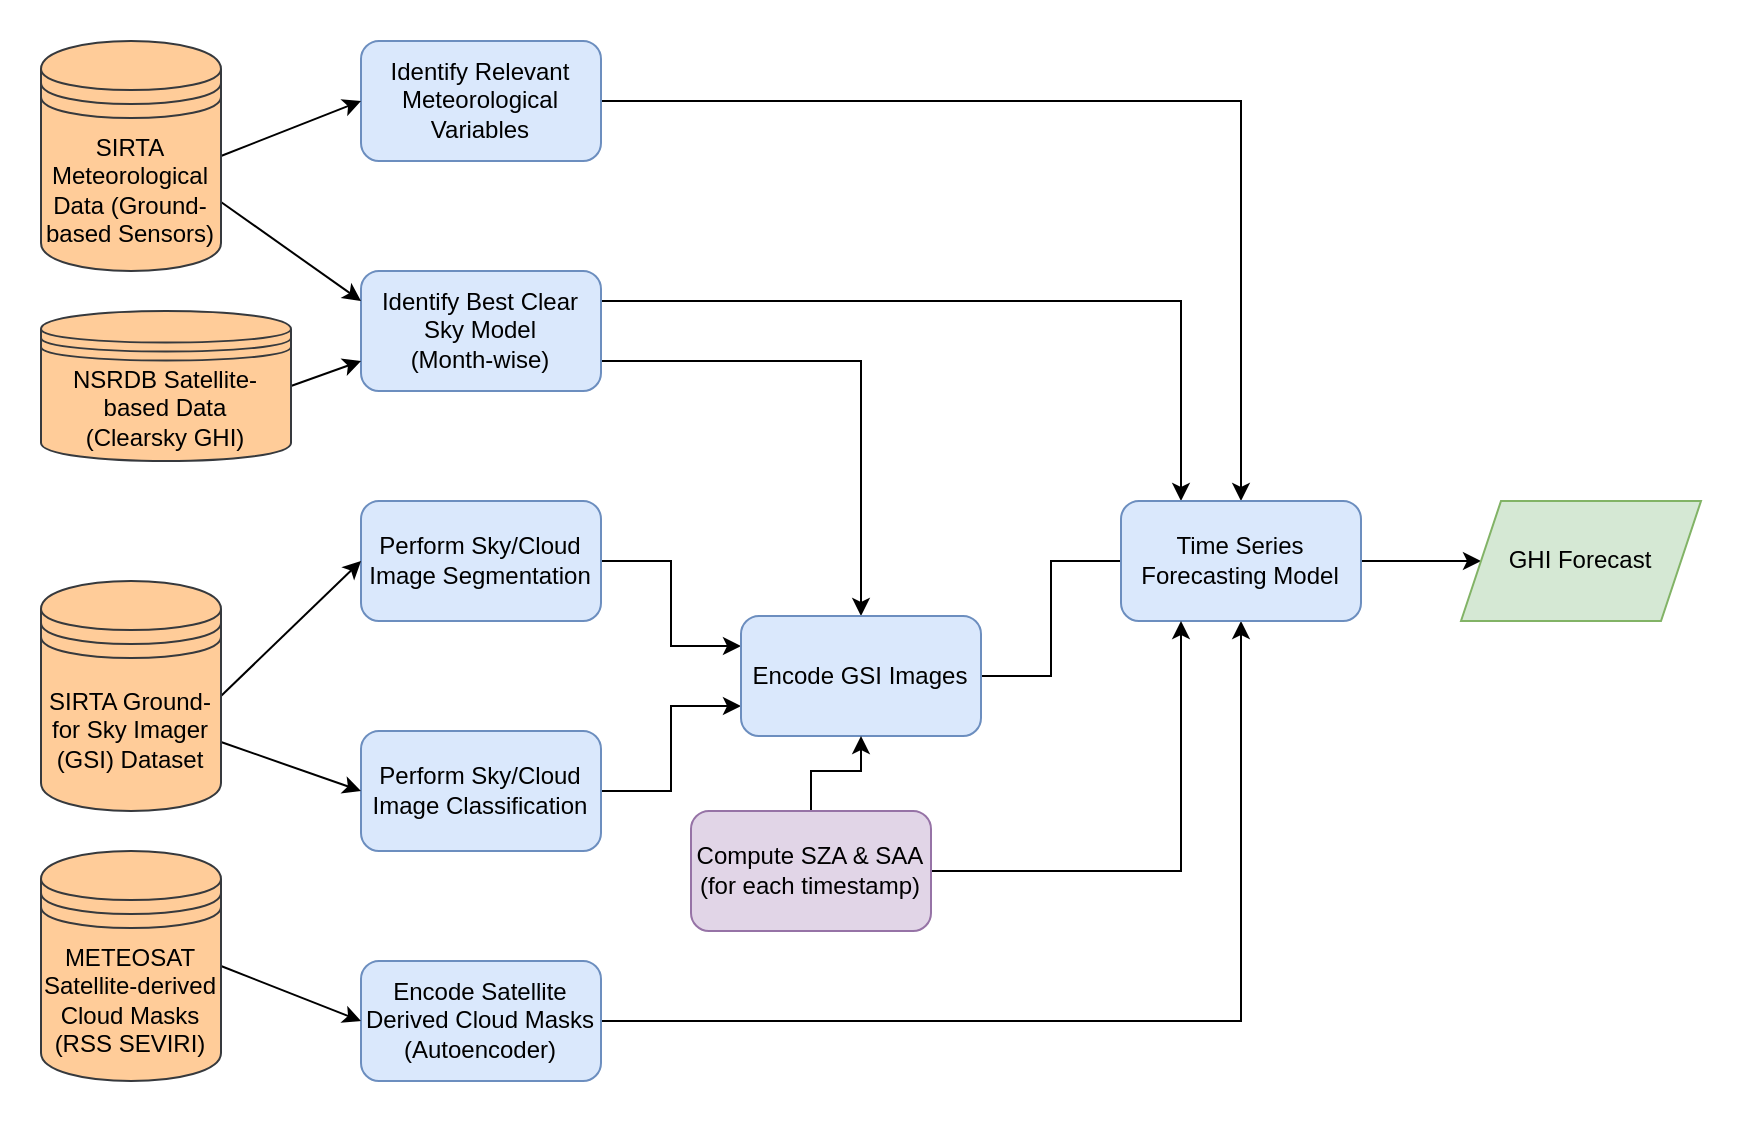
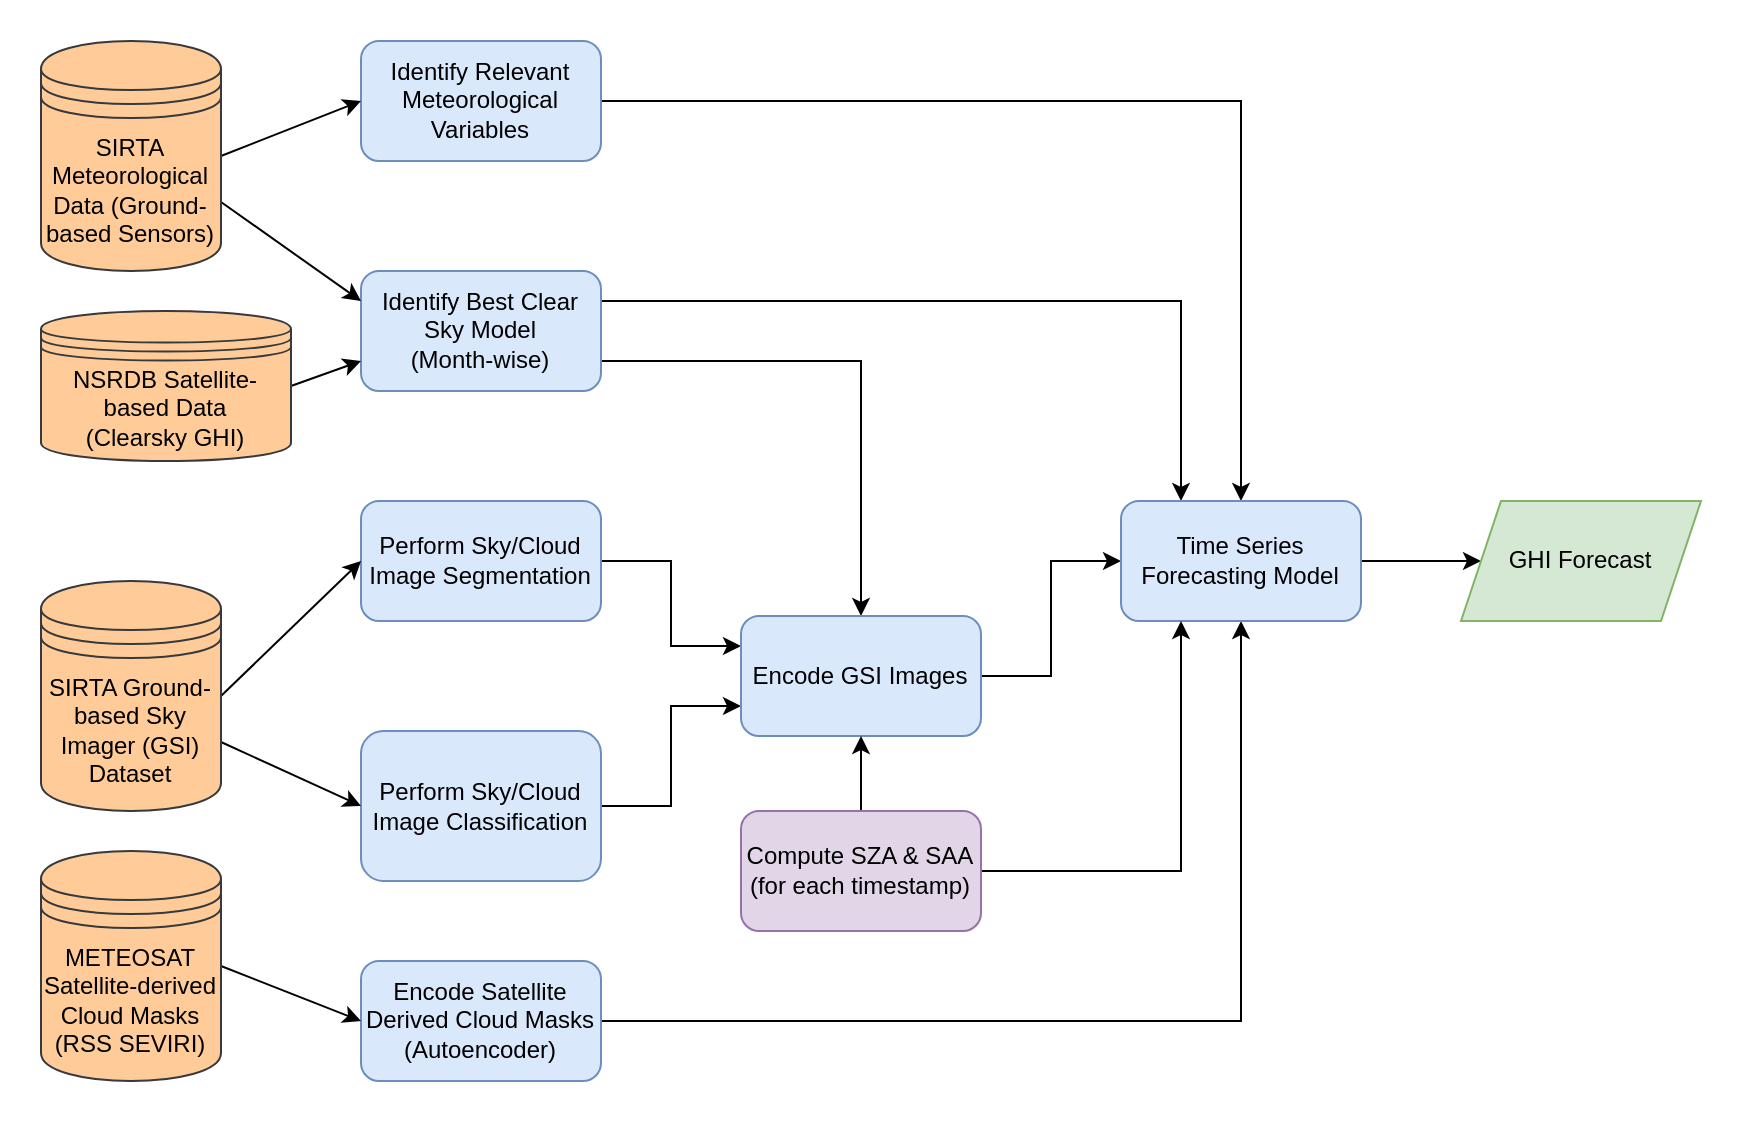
edge "Time Series Forecasting Model" -- "Encode GSI Images": arrowhead none -> classic
node "SIRTA Ground-for Sky Imager (GSI) Dataset": label "SIRTA Ground-for Sky Imager (GSI) Dataset" -> "SIRTA Ground-based Sky Imager (GSI) Dataset"
node "Perform Sky/Cloud Image Classification": size 240x120 -> 240x150
node "Compute SZA & SAA (for each timestamp)": moved (811, 871) -> (861, 871)
